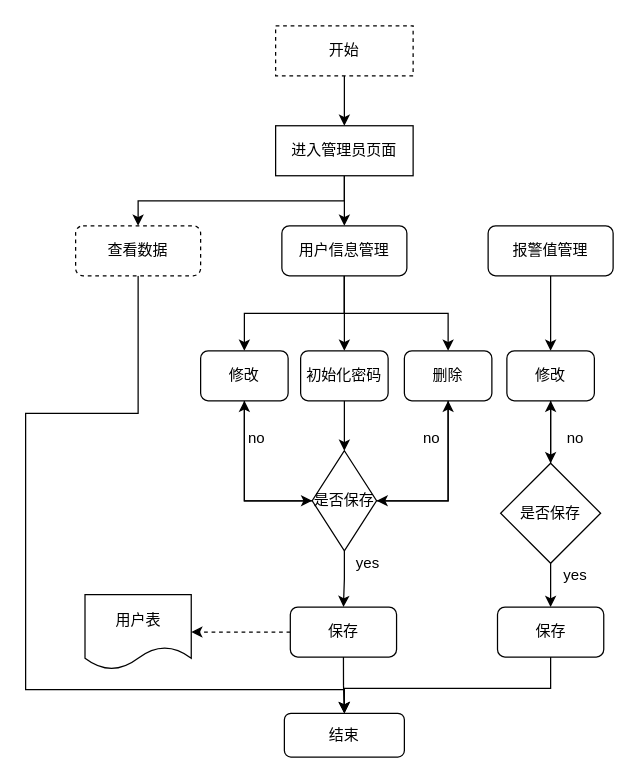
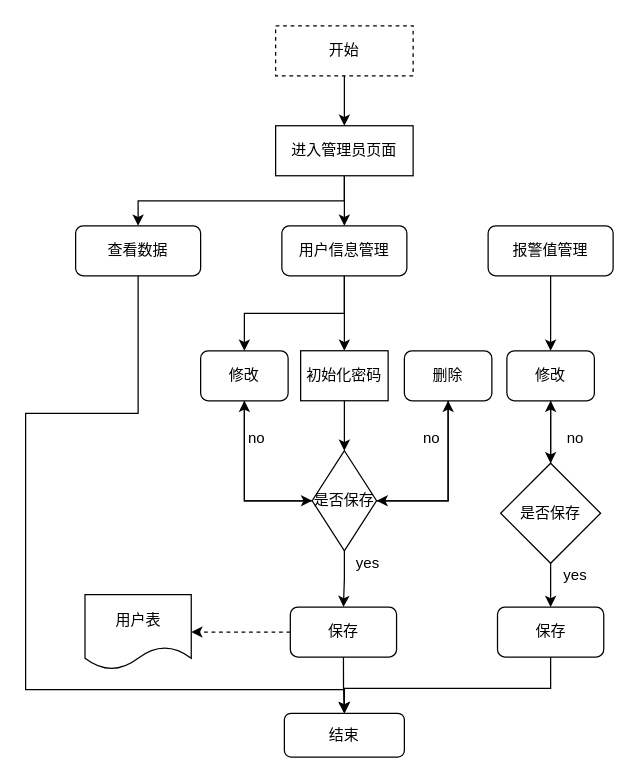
node "查看数据": style dashed -> solid
edge "用户信息管理" -> "删除": removed
node "初始化密码": shape rounded rectangle -> rectangle
